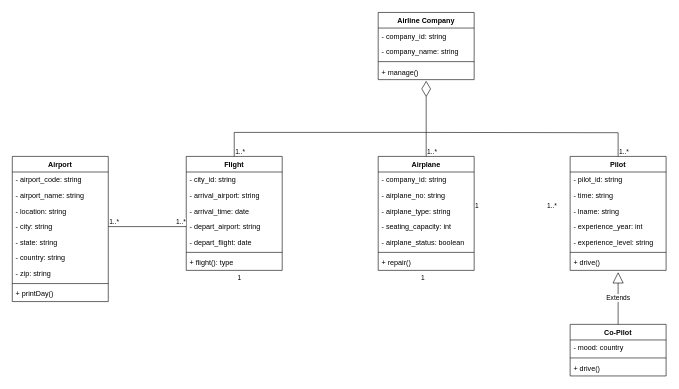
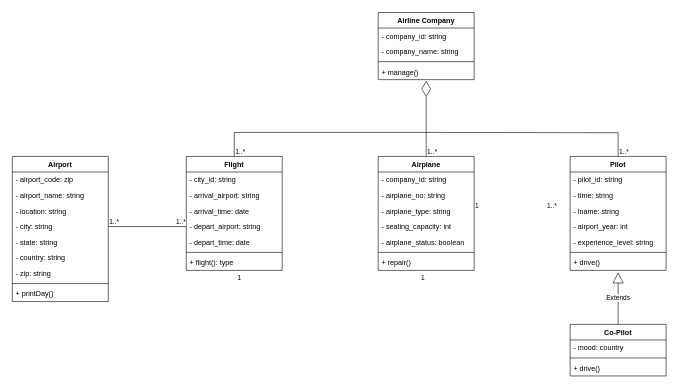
node "- airport_code: string": label "- airport_code: string" -> "- airport_code: zip"
node "- experience_year: int": label "- experience_year: int" -> "- airport_year: int"
node "- depart_flight: date": label "- depart_flight: date" -> "- depart_time: date"
